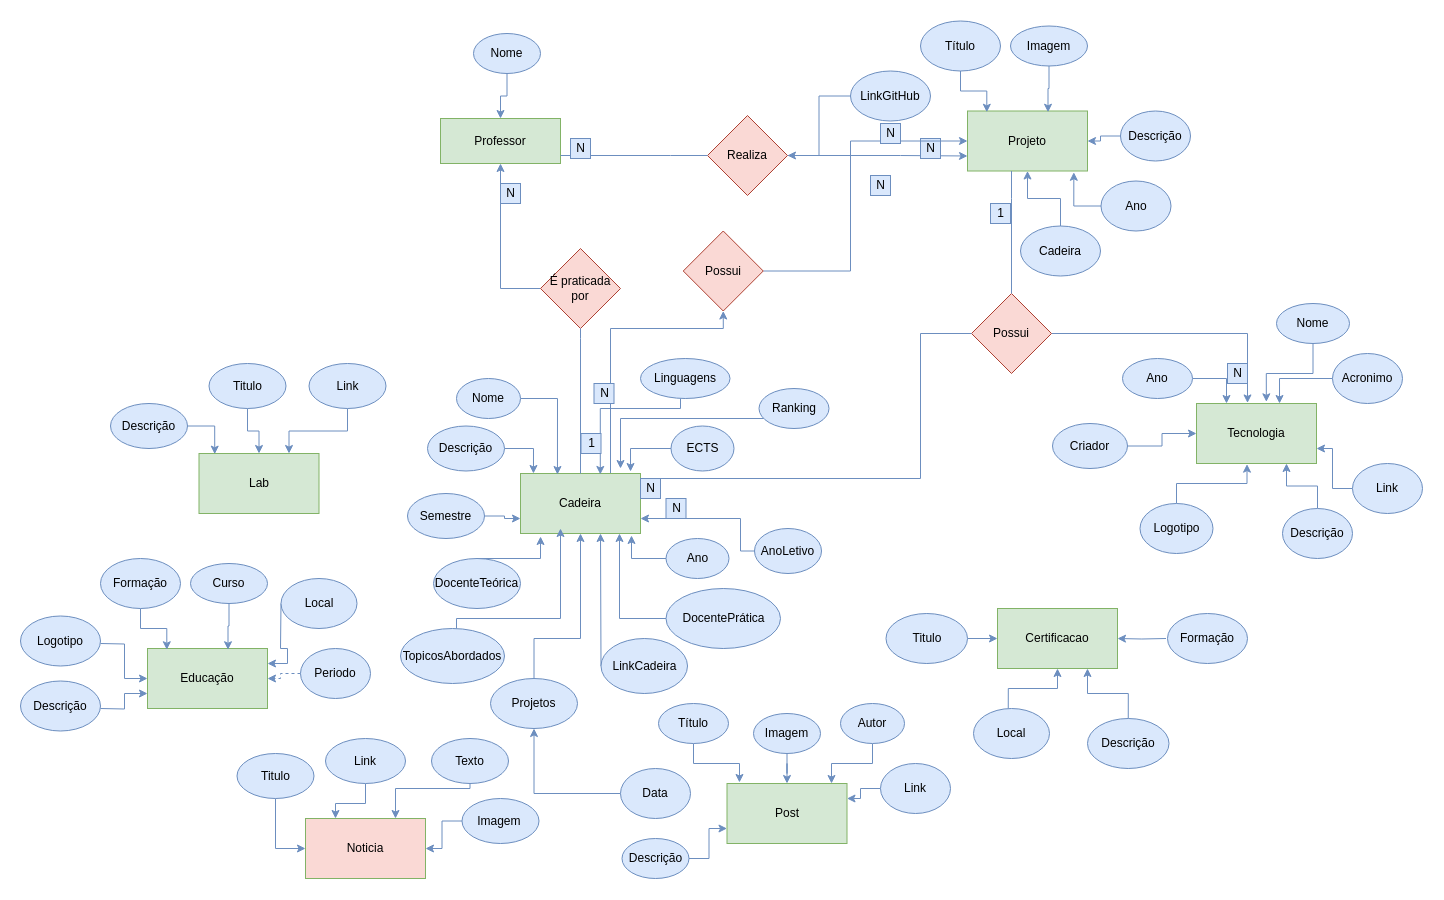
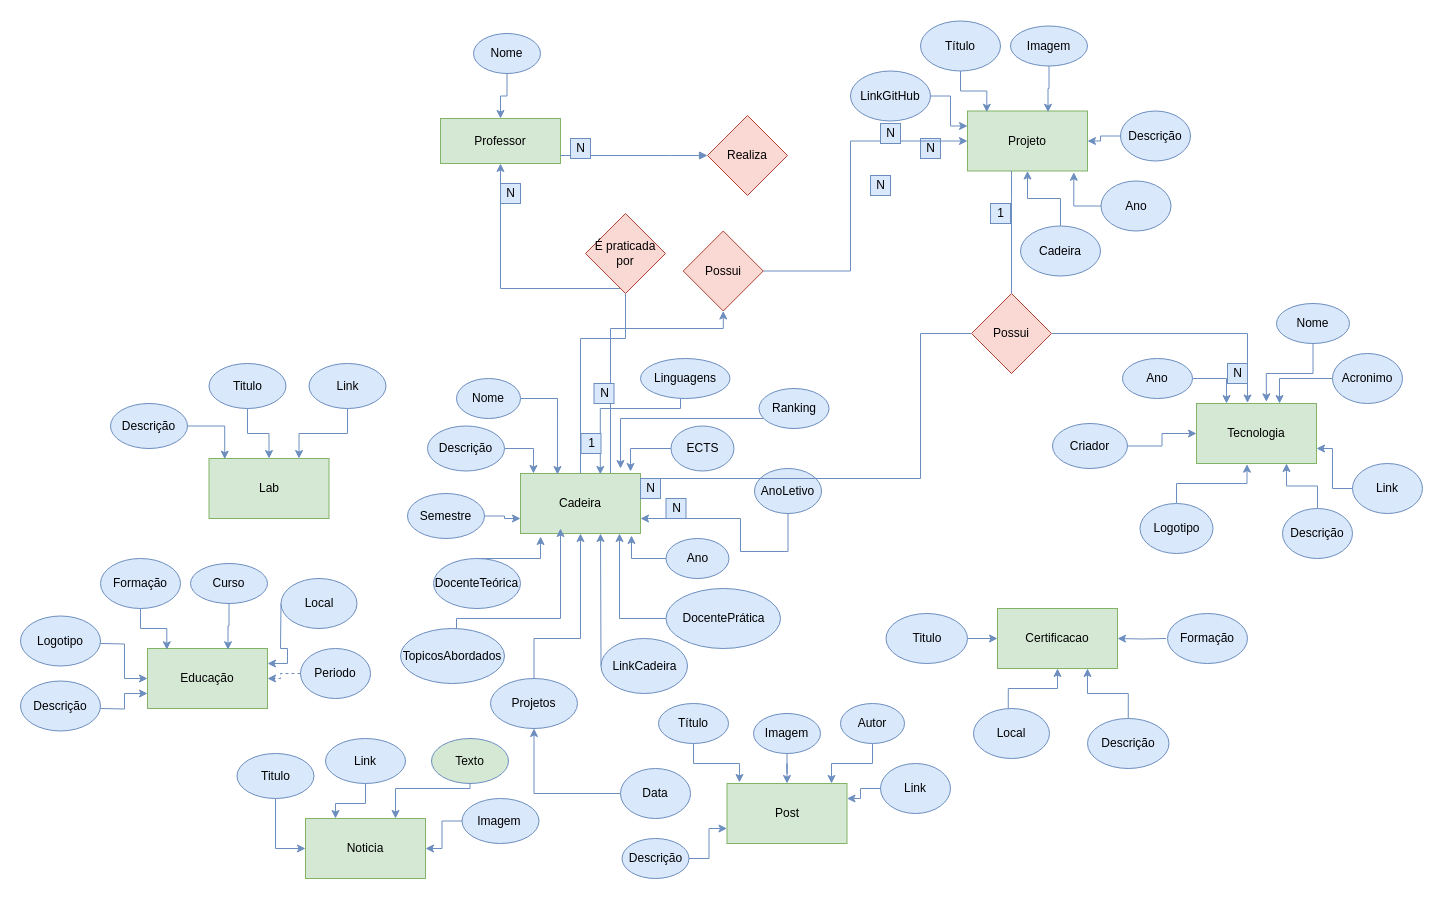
edge "LinkGitHub" -> "Realiza": now "LinkGitHub" -> "Projeto"
edge "Professor" -- "Realiza": arrowhead none -> block
edge "Realiza" -> "Projeto": removed
node "É praticada por": moved (581, 289) -> (626, 254)
node "Lab": moved (259, 484) -> (269, 489)
node "AnoLetivo": moved (788, 551) -> (788, 491)
node "Texto": fillcolor #dae8fc -> #d5e8d4
node "Noticia": fillcolor #fad9d5 -> #d5e8d4
